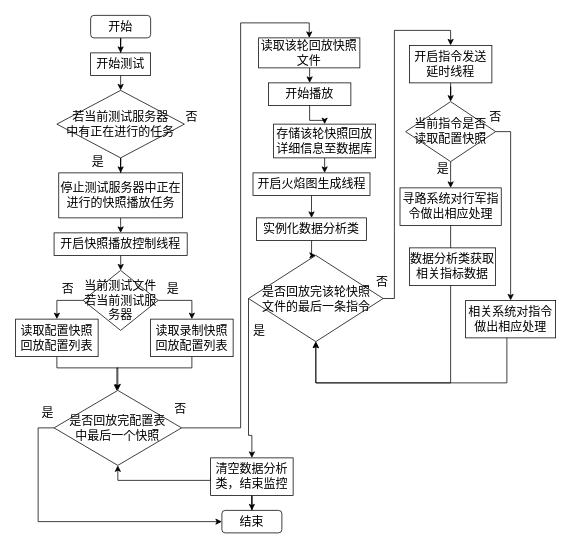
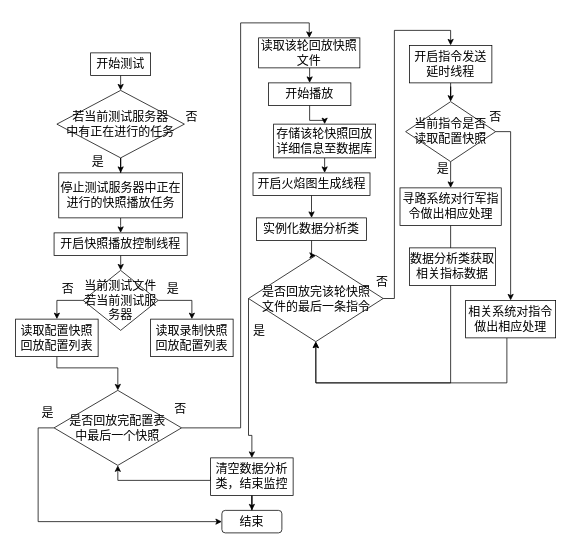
node "开始": removed
edge "开始" -> "开始测试": removed
edge "读取录制快照回放配置列表" -> "是否回放完配置表中最后一个快照": removed
